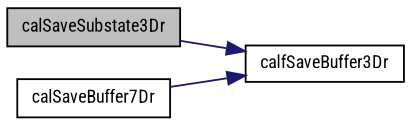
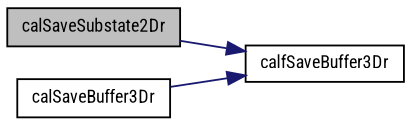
node "calSaveSubstate3Dr": label "calSaveSubstate3Dr" -> "calSaveSubstate2Dr"
node "calSaveBuffer7Dr": label "calSaveBuffer7Dr" -> "calSaveBuffer3Dr"
